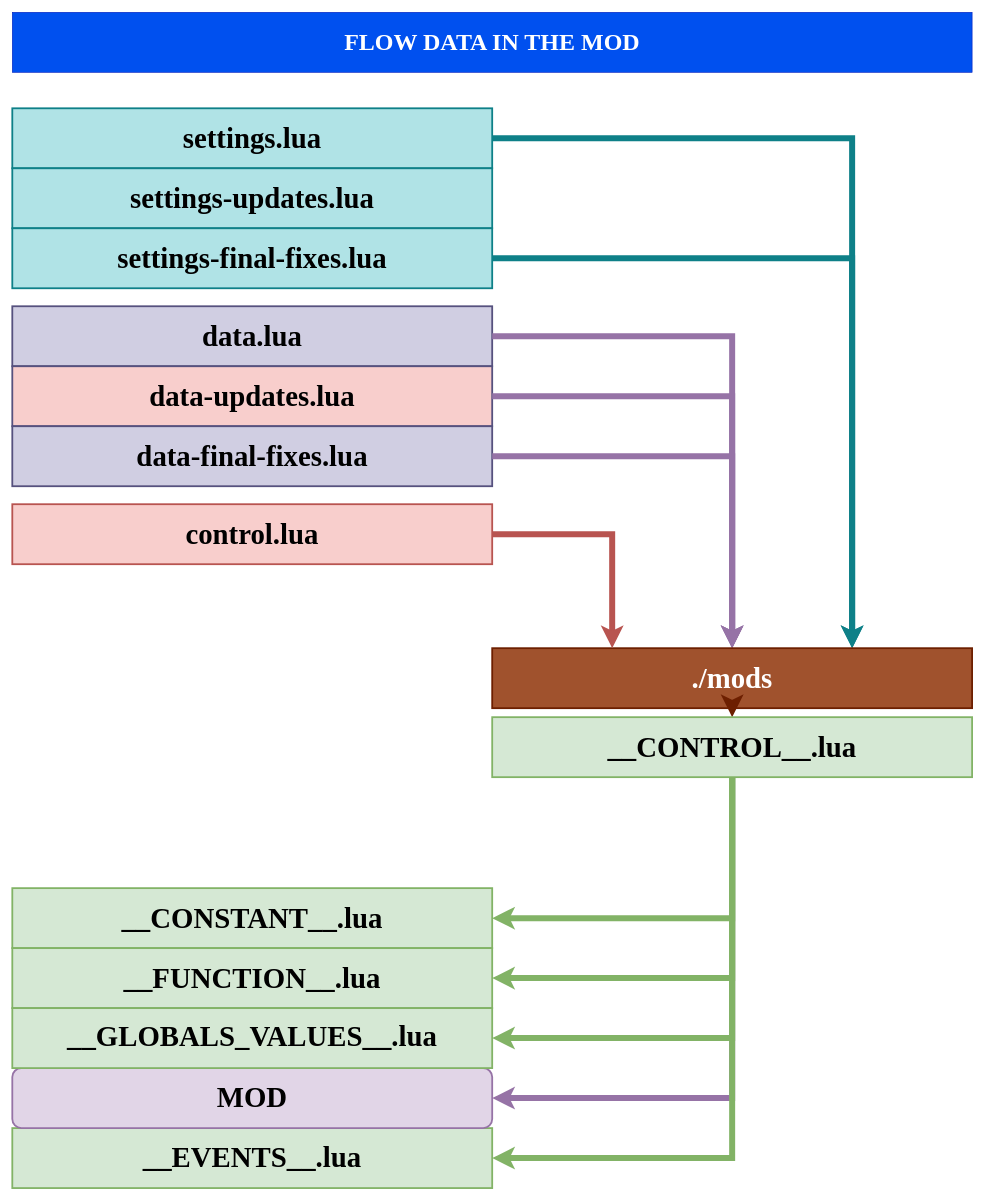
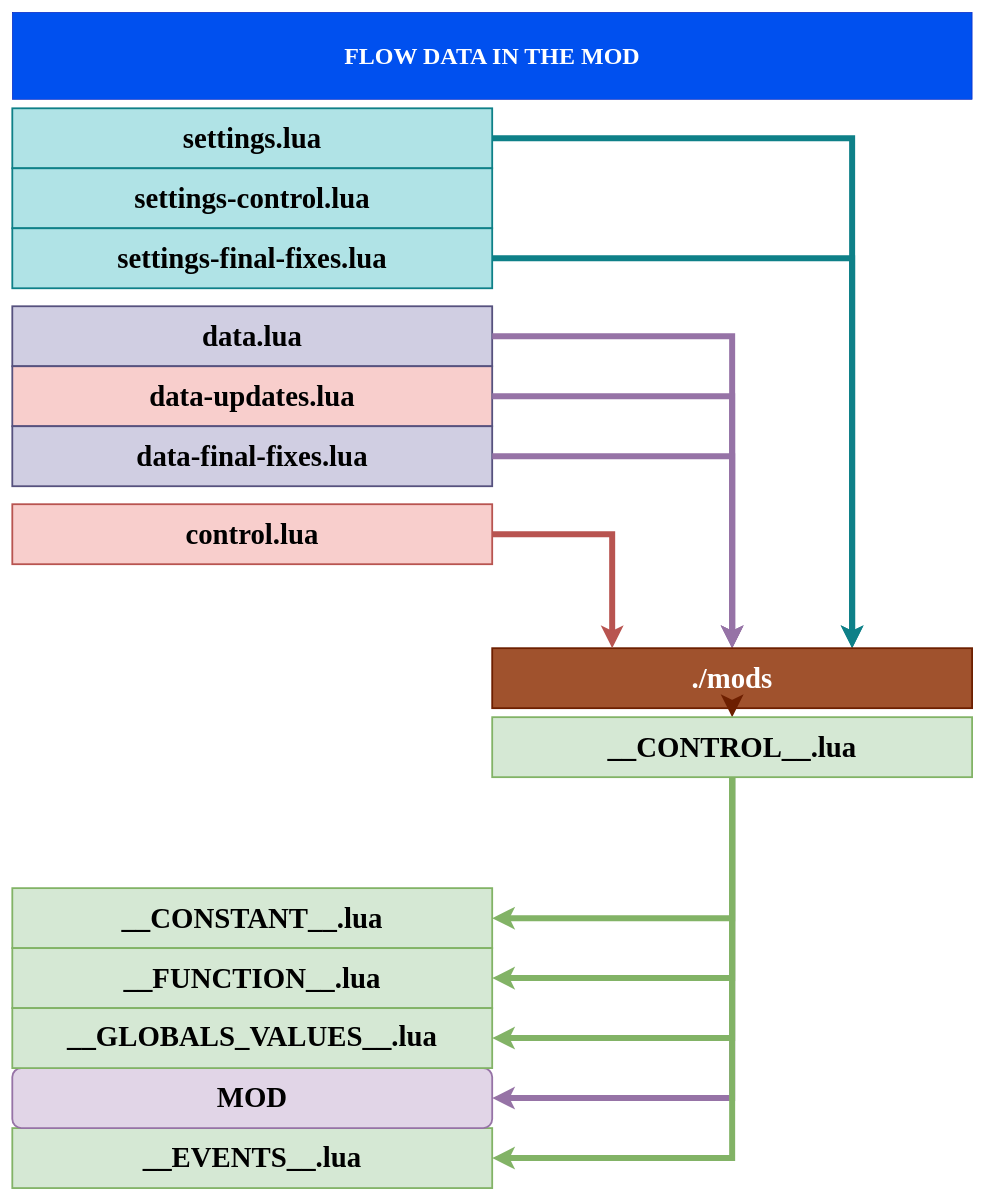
node "FLOW DATA IN THE MOD": size 960x60 -> 960x87
node "settings-updates.lua": label "settings-updates.lua" -> "settings-control.lua"
